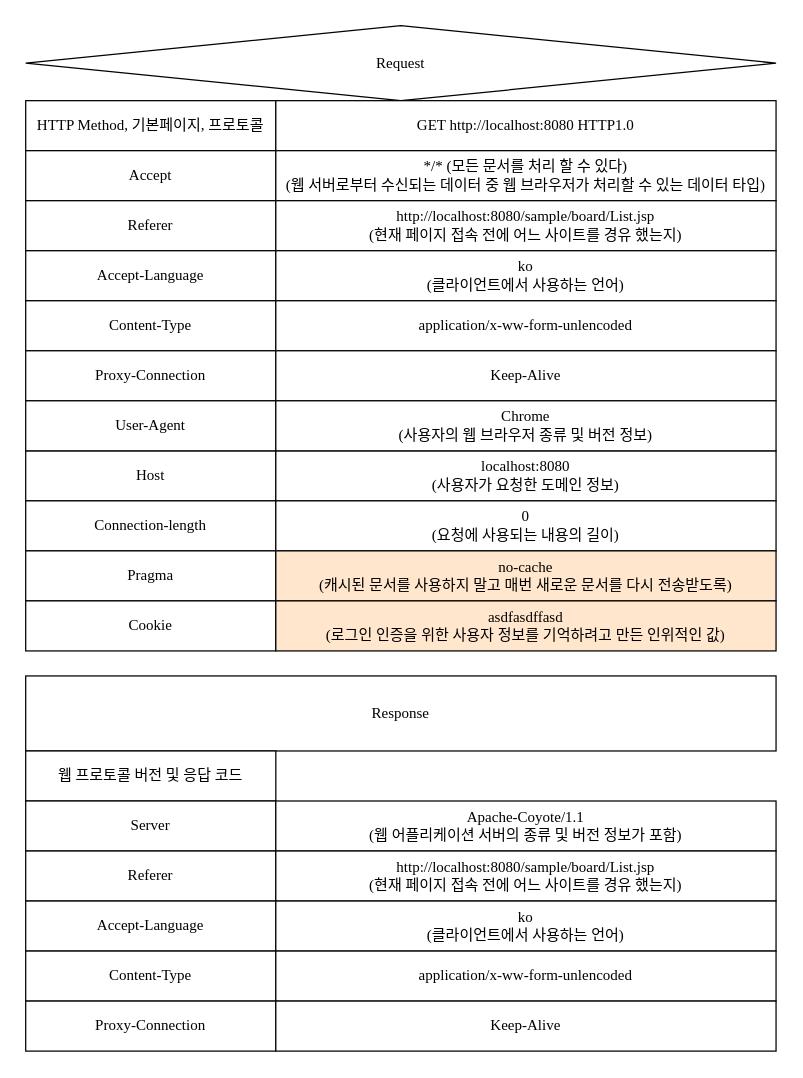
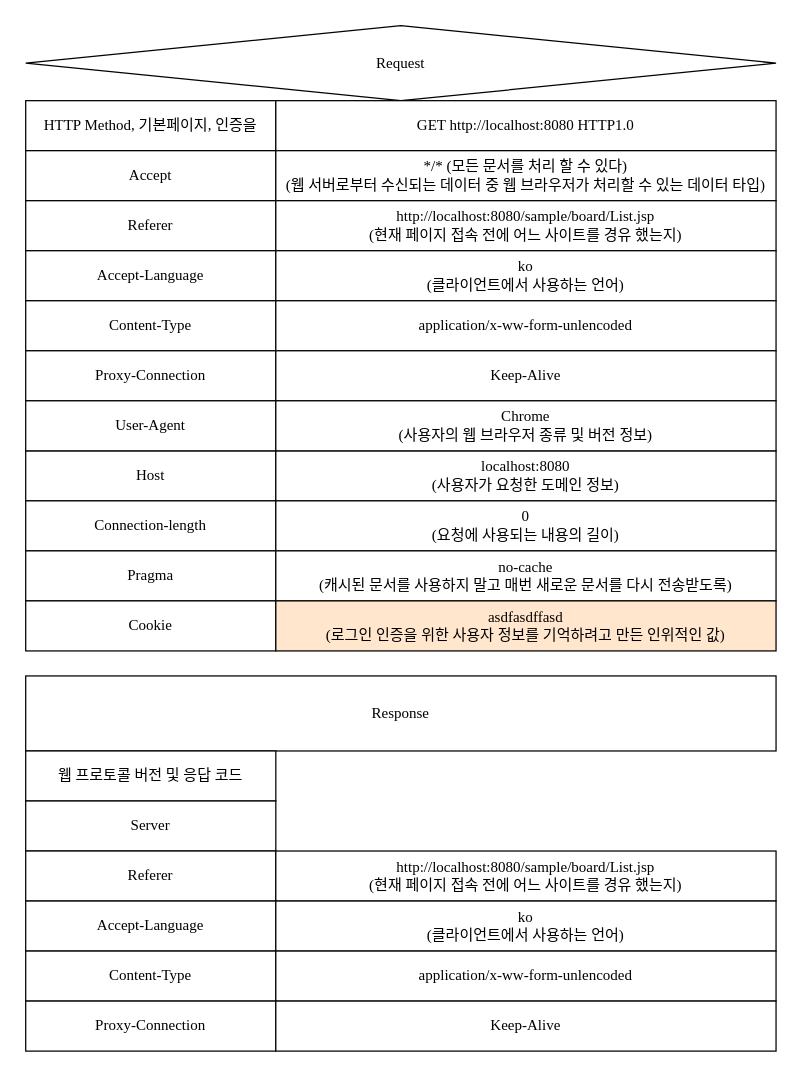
node "HTTP Method, 기본페이지, 프로토콜": label "HTTP Method, 기본페이지, 프로토콜" -> "HTTP Method, 기본페이지, 인증을"
node "no-cache (캐시된 문서를 사용하지 말고 매번 새로운 문서를 다시 전송받도록)": fillcolor #ffe6cc -> #ffffff
node "Apache-Coyote/1.1 (웹 어플리케이션 서버의 종류 및 버전 정보가 포함)": removed
